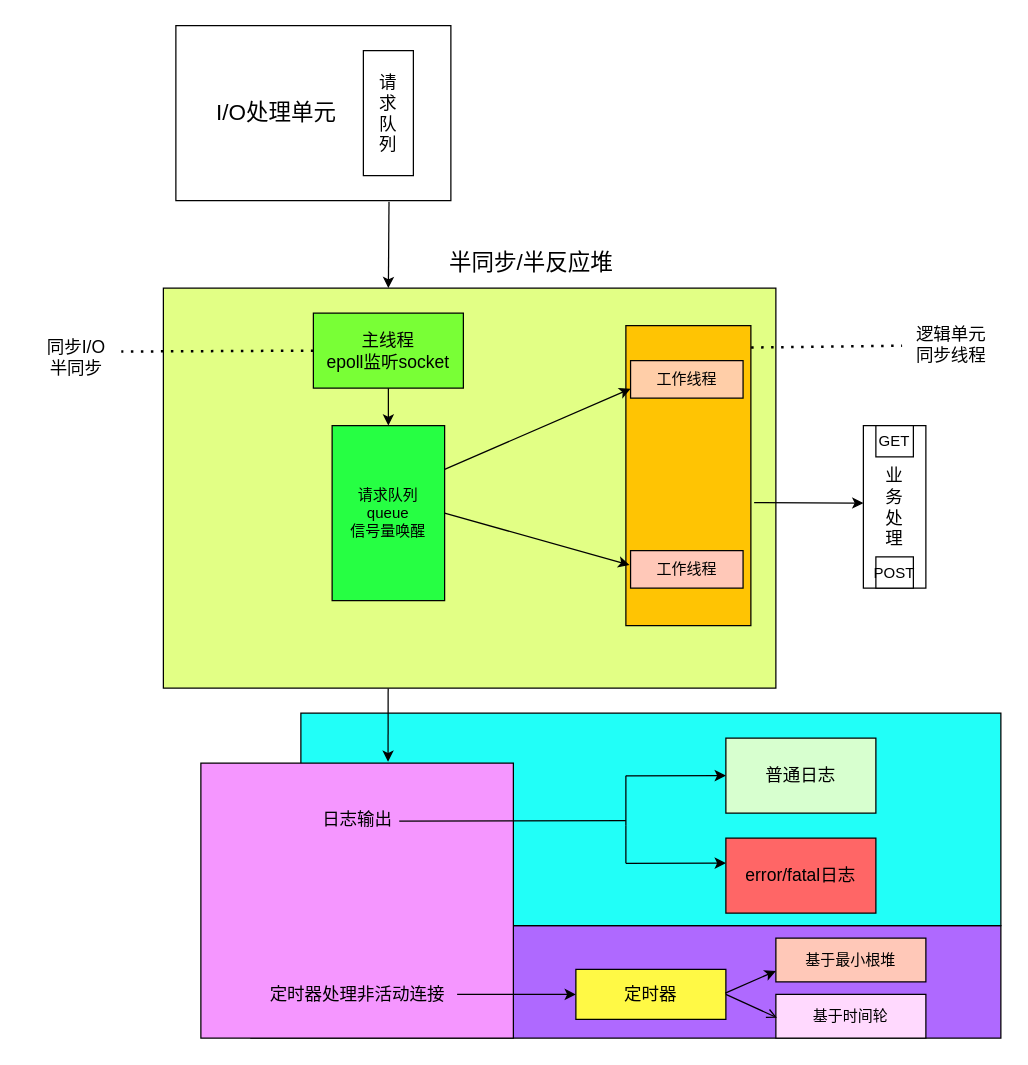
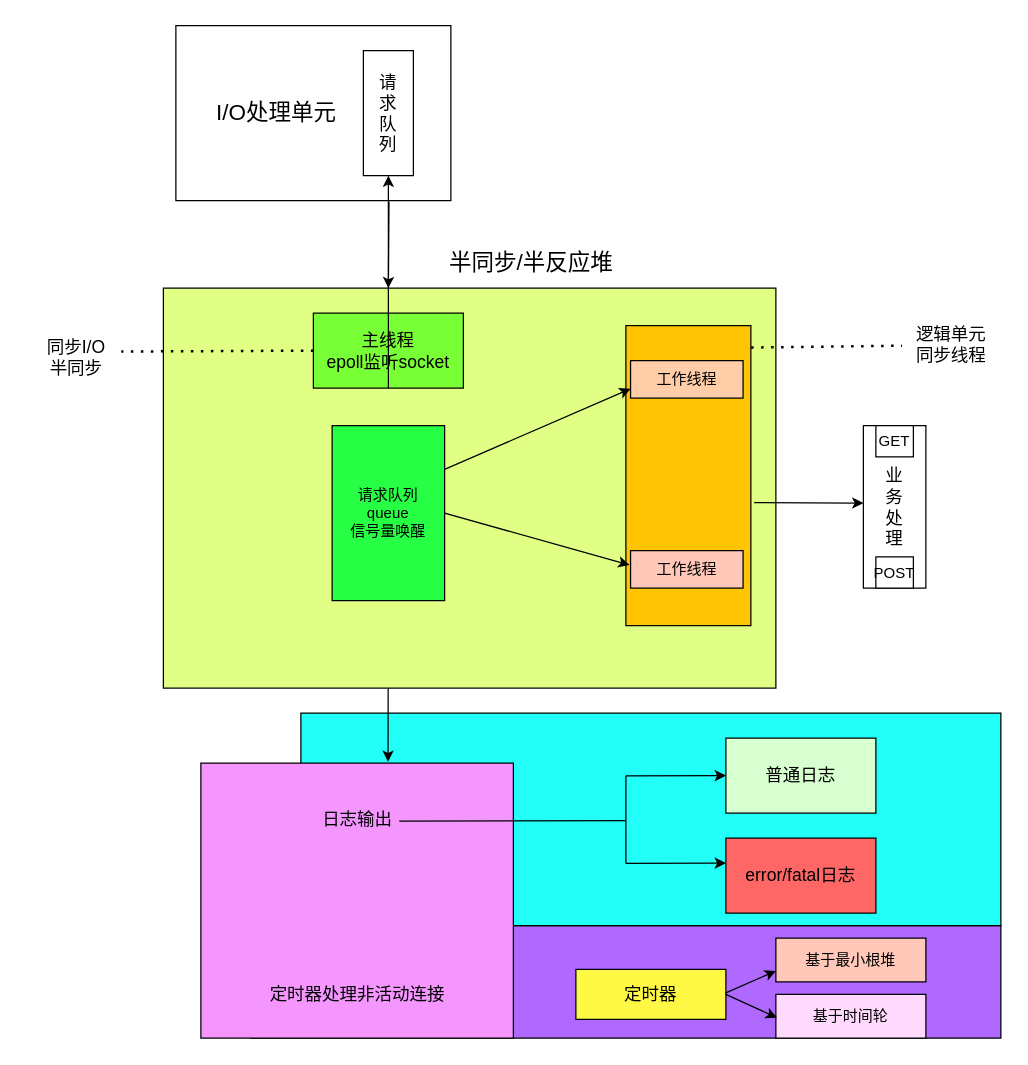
edge "主线程 epoll监听socket" -> "请求队列 queue 信号量唤醒": now "主线程 epoll监听socket" -> "请 求 队 列"
edge "定时器处理非活动连接" -> "定时器": removed
edge "定时器" -> "基于时间轮": arrowhead open -> classic
